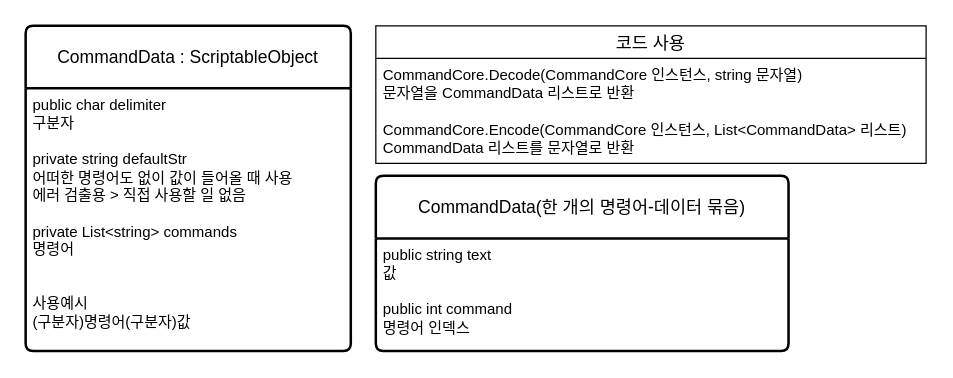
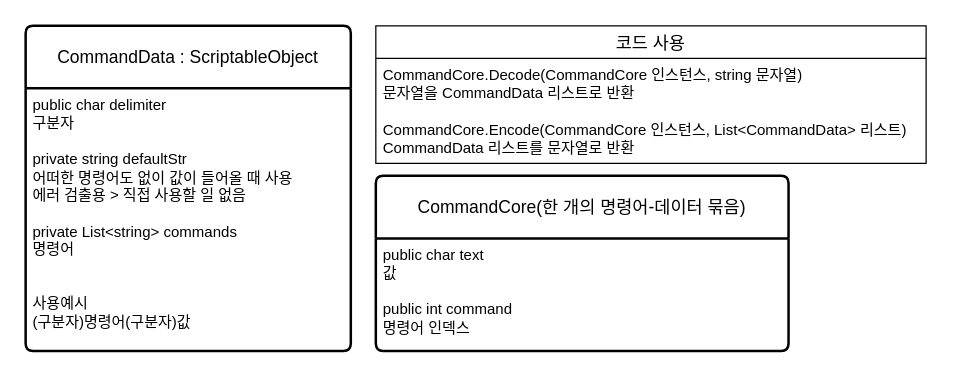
node "CommandData(한 개의 명령어-데이터 묶음)": label "CommandData(한 개의 명령어-데이터 묶음)" -> "CommandCore(한 개의 명령어-데이터 묶음)"
node "public string text 값 public int command 명령어 인덱스": label "public string text 값 public int command 명령어 인덱스" -> "public char text 값 public int command 명령어 인덱스"
